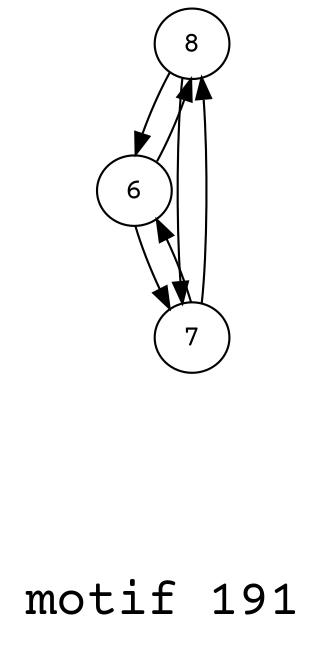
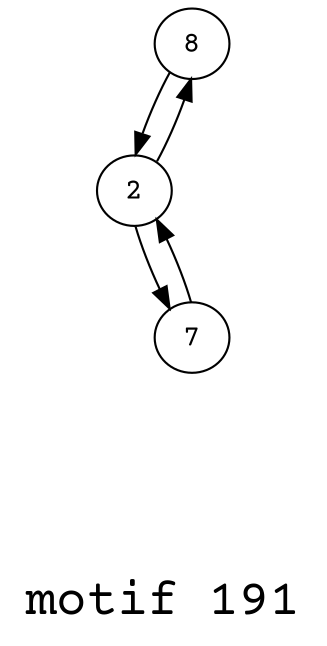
edge "8" -> "7": removed
node "6": label "6" -> "2"
edge "7" -> "8": removed
